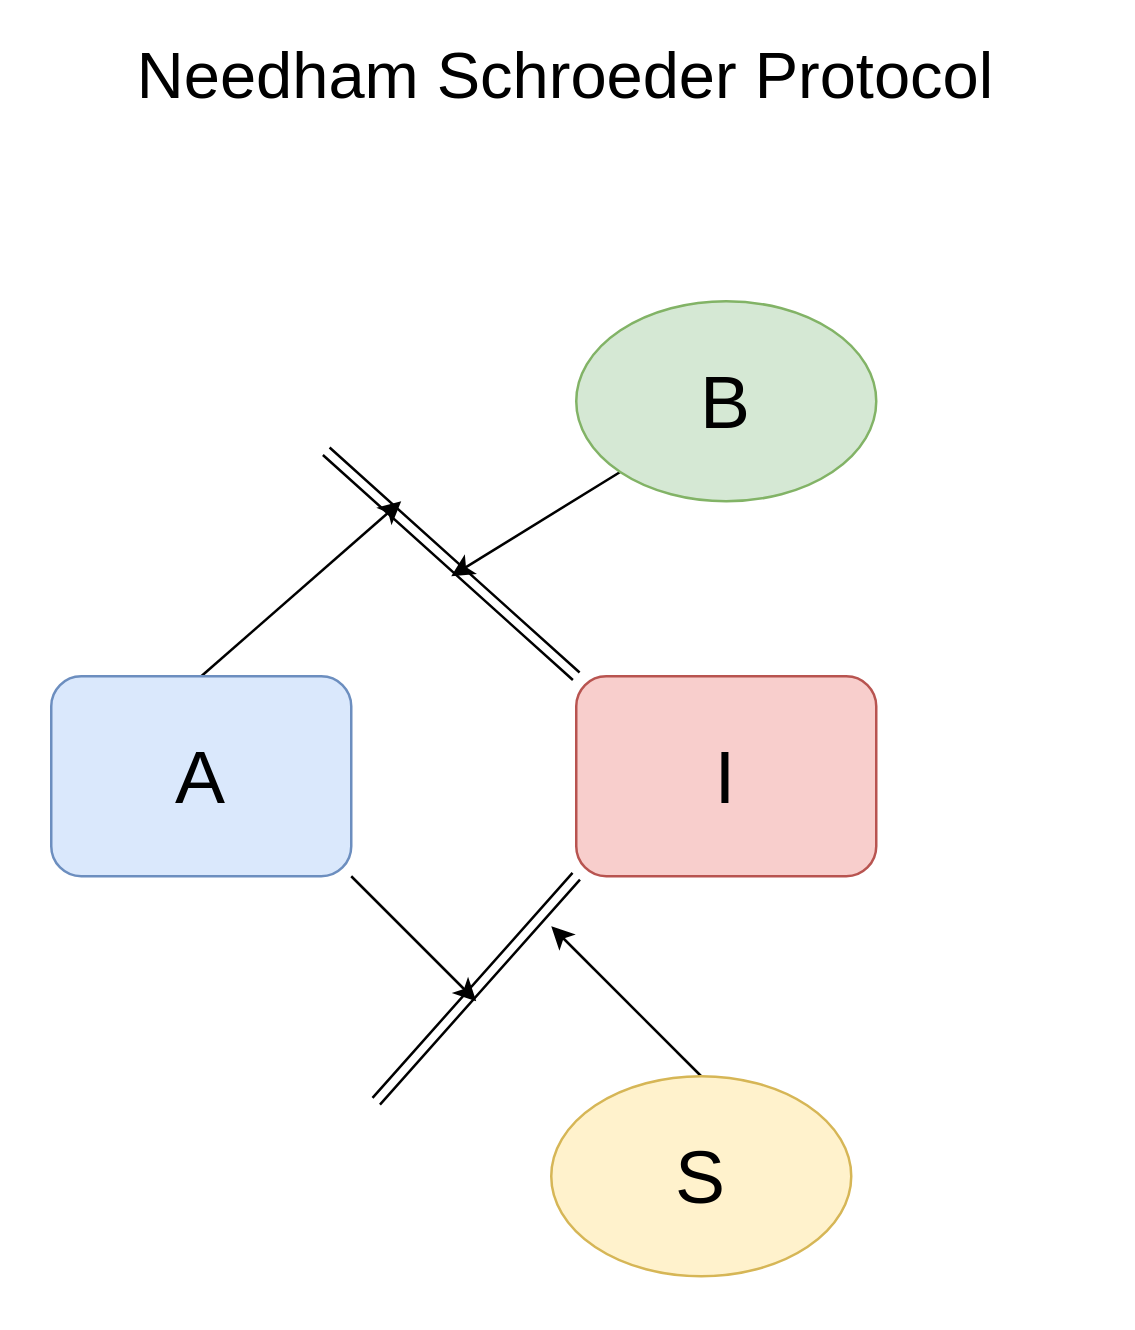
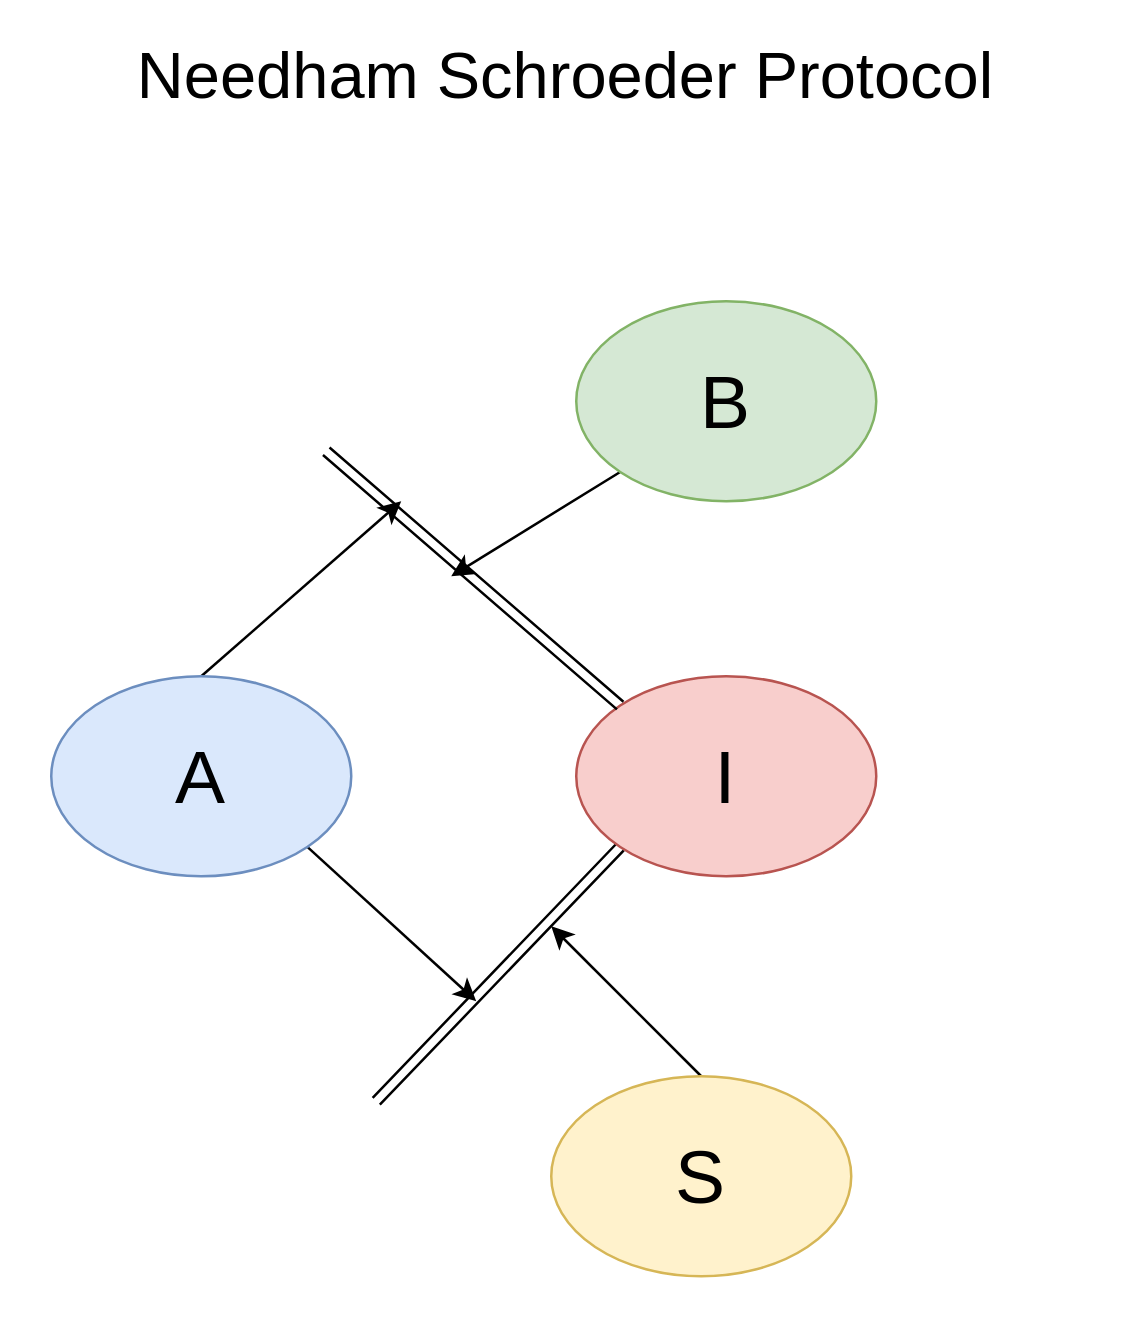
node "A": shape rounded rectangle -> ellipse
node "I": shape rounded rectangle -> ellipse
